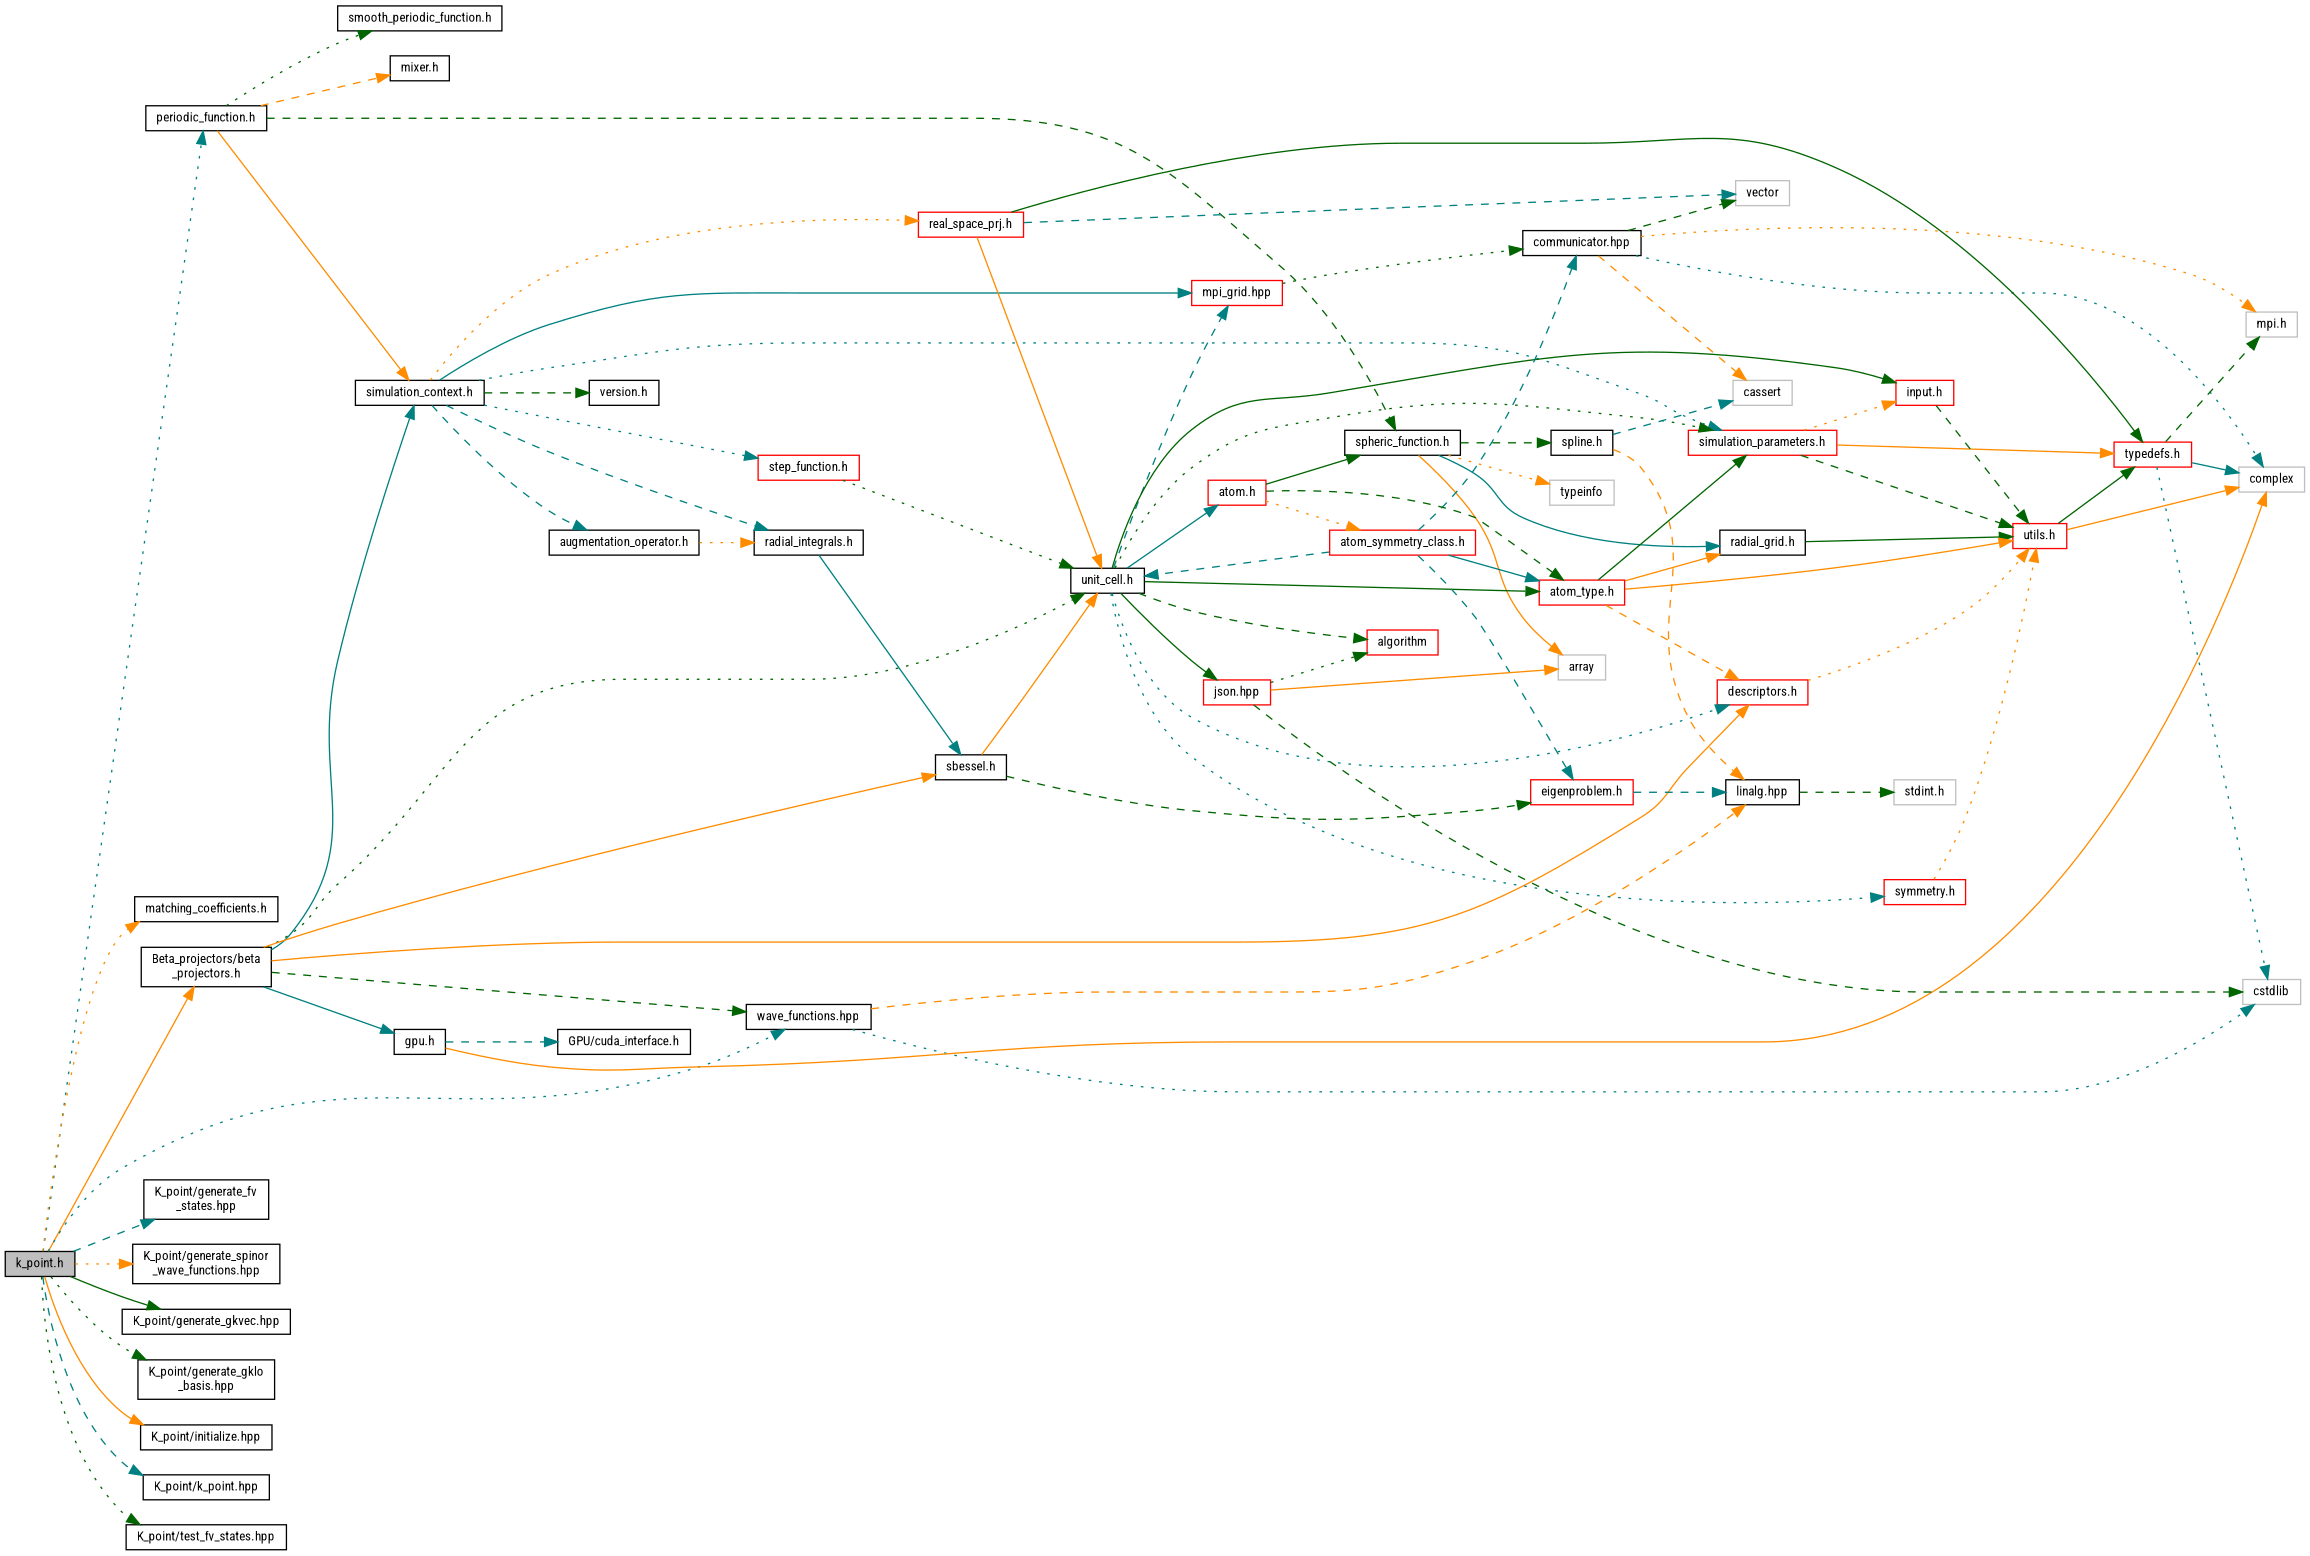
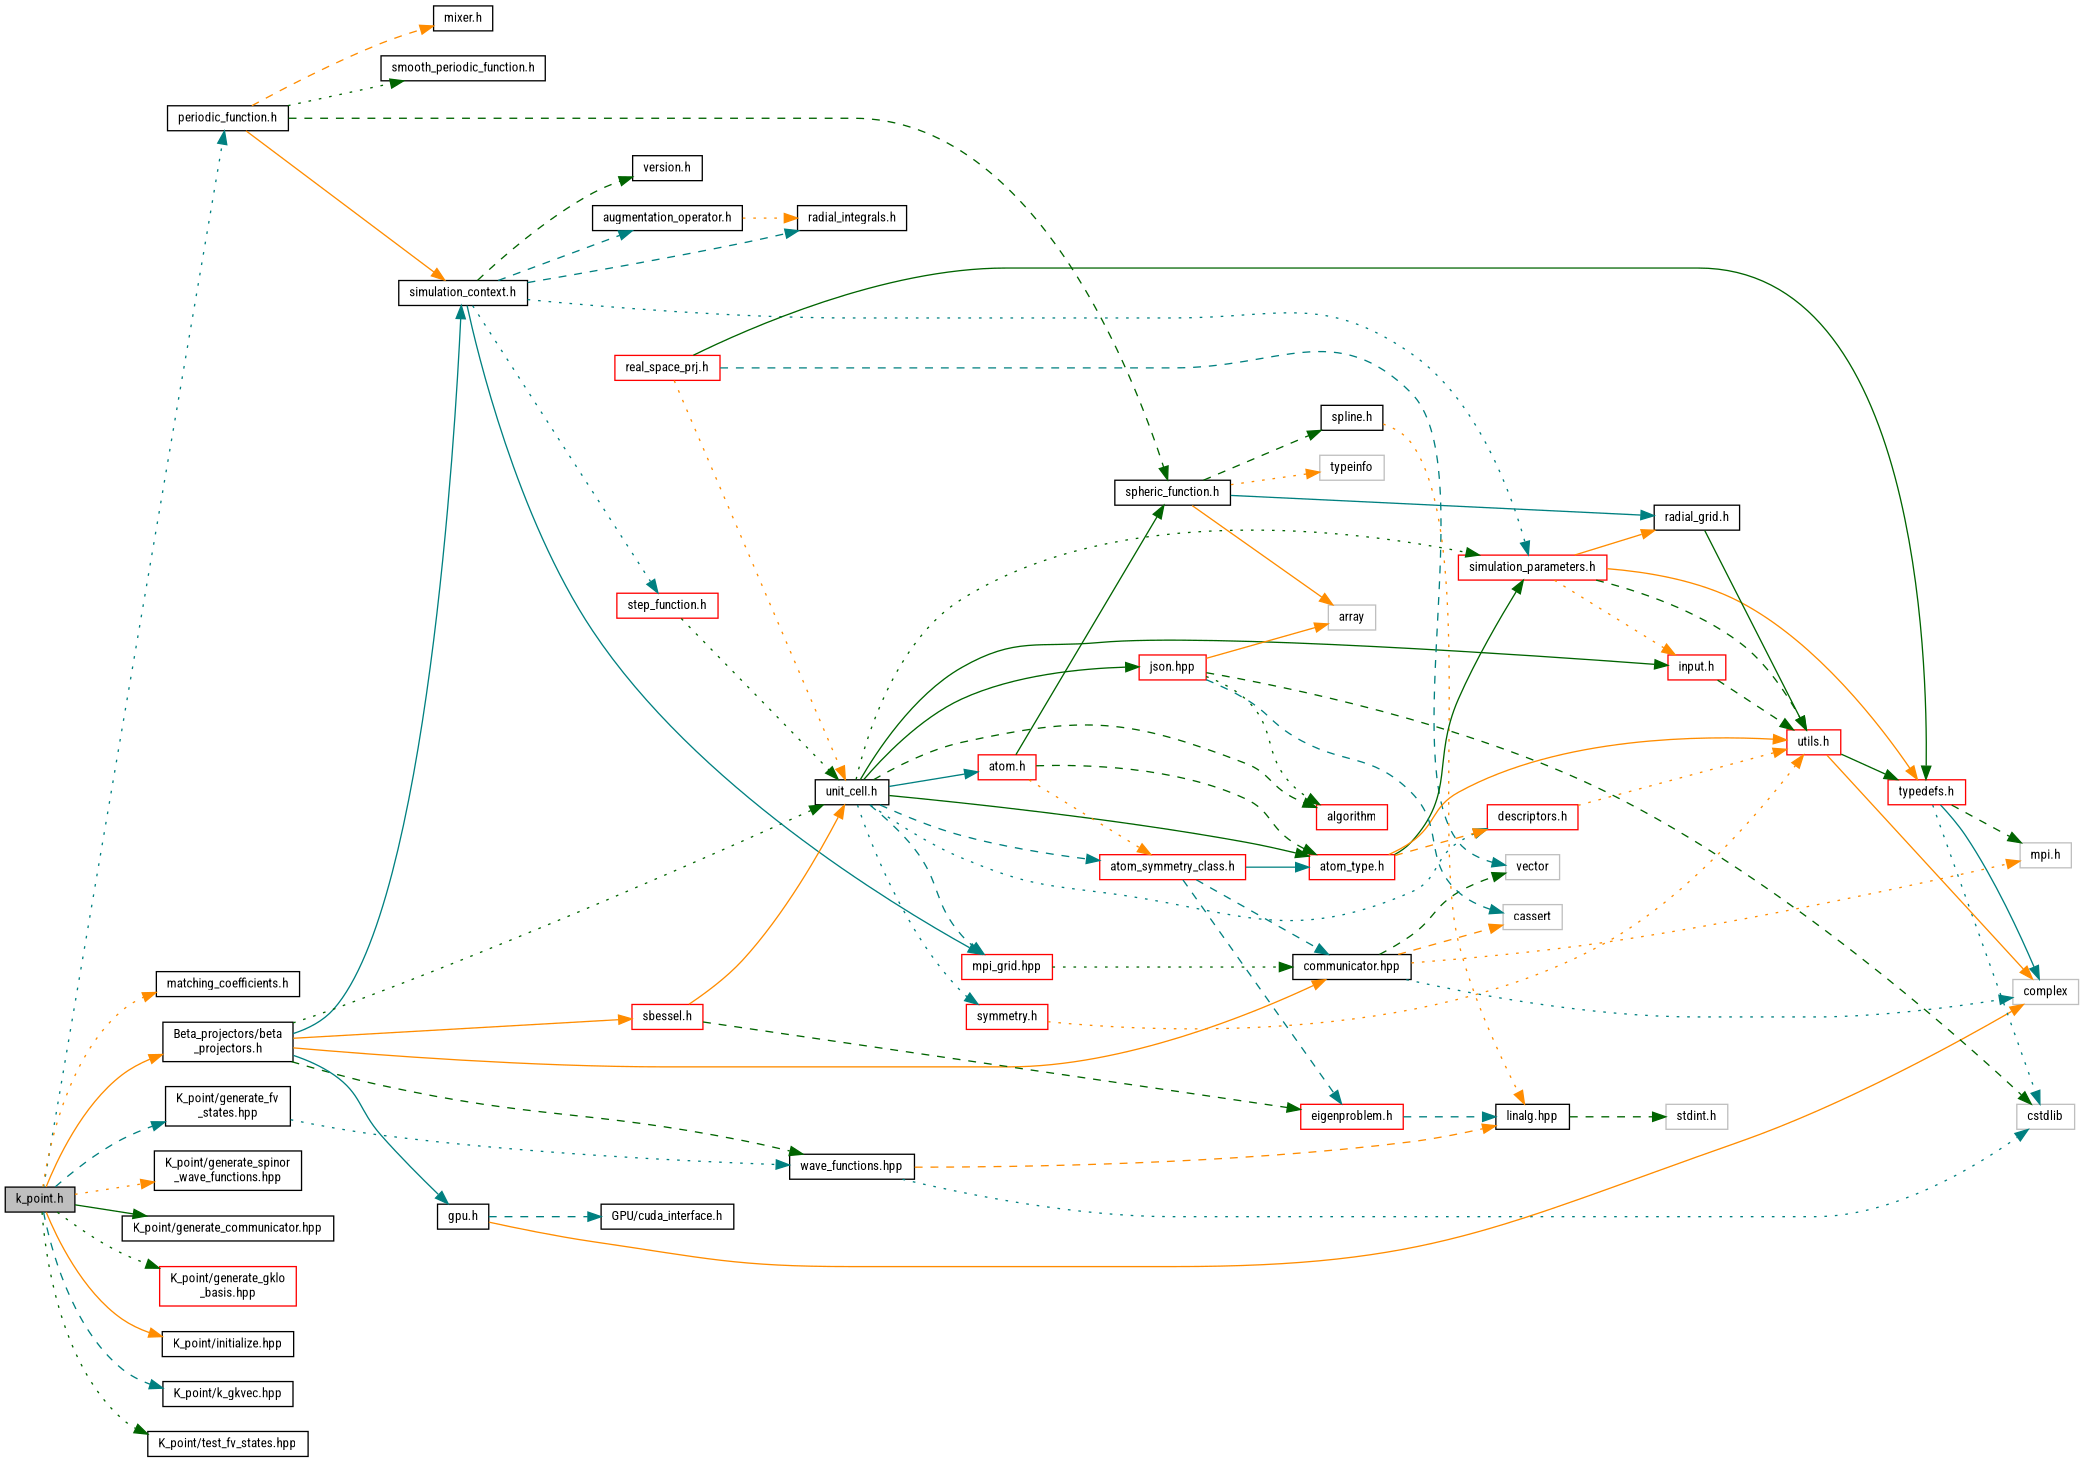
edge "simulation_context.h" -> "real_space_prj.h": removed
edge "real_space_prj.h" -> "unit_cell.h": style solid -> dotted
edge "spline.h" -> "cassert": now "json.hpp" -> "cassert"
edge "atom_symmetry_class.h" -> "unit_cell.h": reversed
edge "atom_type.h" -> "radial_grid.h": now "simulation_parameters.h" -> "radial_grid.h"
edge "spline.h" -> "linalg.hpp": style dashed -> dotted
edge "radial_integrals.h" -> "sbessel.h": removed
node "sbessel.h": color black -> red
edge "Beta_projectors/beta _projectors.h" -> "descriptors.h": now "Beta_projectors/beta _projectors.h" -> "communicator.hpp"
edge "k_point.h" -> "wave_functions.hpp": now "K_point/generate_fv _states.hpp" -> "wave_functions.hpp"
node "K_point/generate_gkvec.hpp": label "K_point/generate_gkvec.hpp" -> "K_point/generate_communicator.hpp"
node "K_point/generate_gklo _basis.hpp": color black -> red
node "K_point/k_point.hpp": label "K_point/k_point.hpp" -> "K_point/k_gkvec.hpp"
